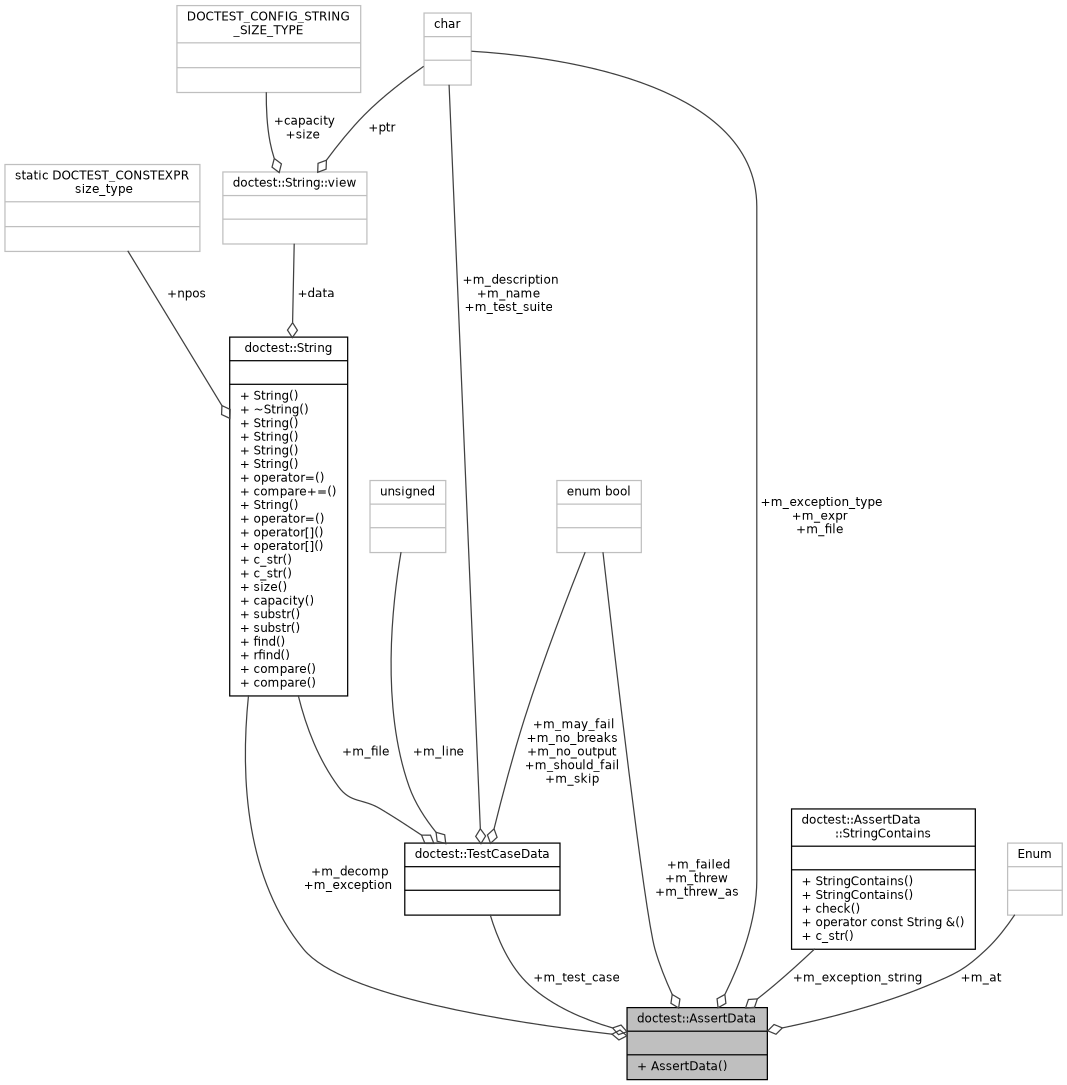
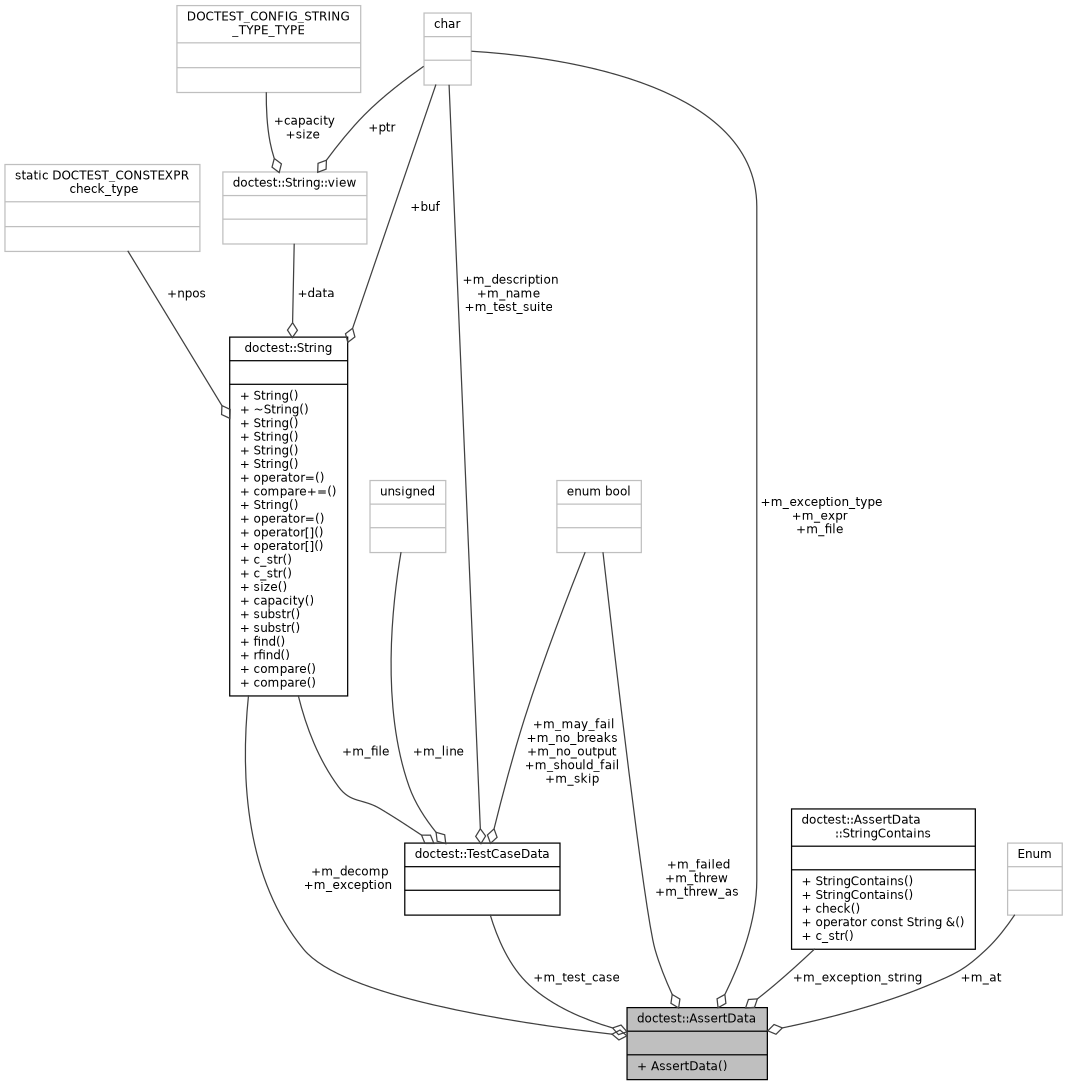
node "DOCTEST_CONFIG_STRING": text "_SIZE_TYPE" -> "_TYPE_TYPE"
node "static DOCTEST_CONSTEXPR": text "size_type" -> "check_type"
edge "char" -> "doctest::String": added, label "+buf"
